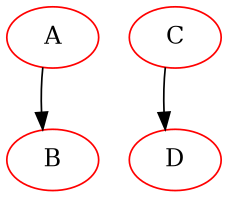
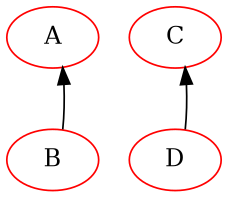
edge "A" -> "B": reversed
edge "C" -> "D": reversed
